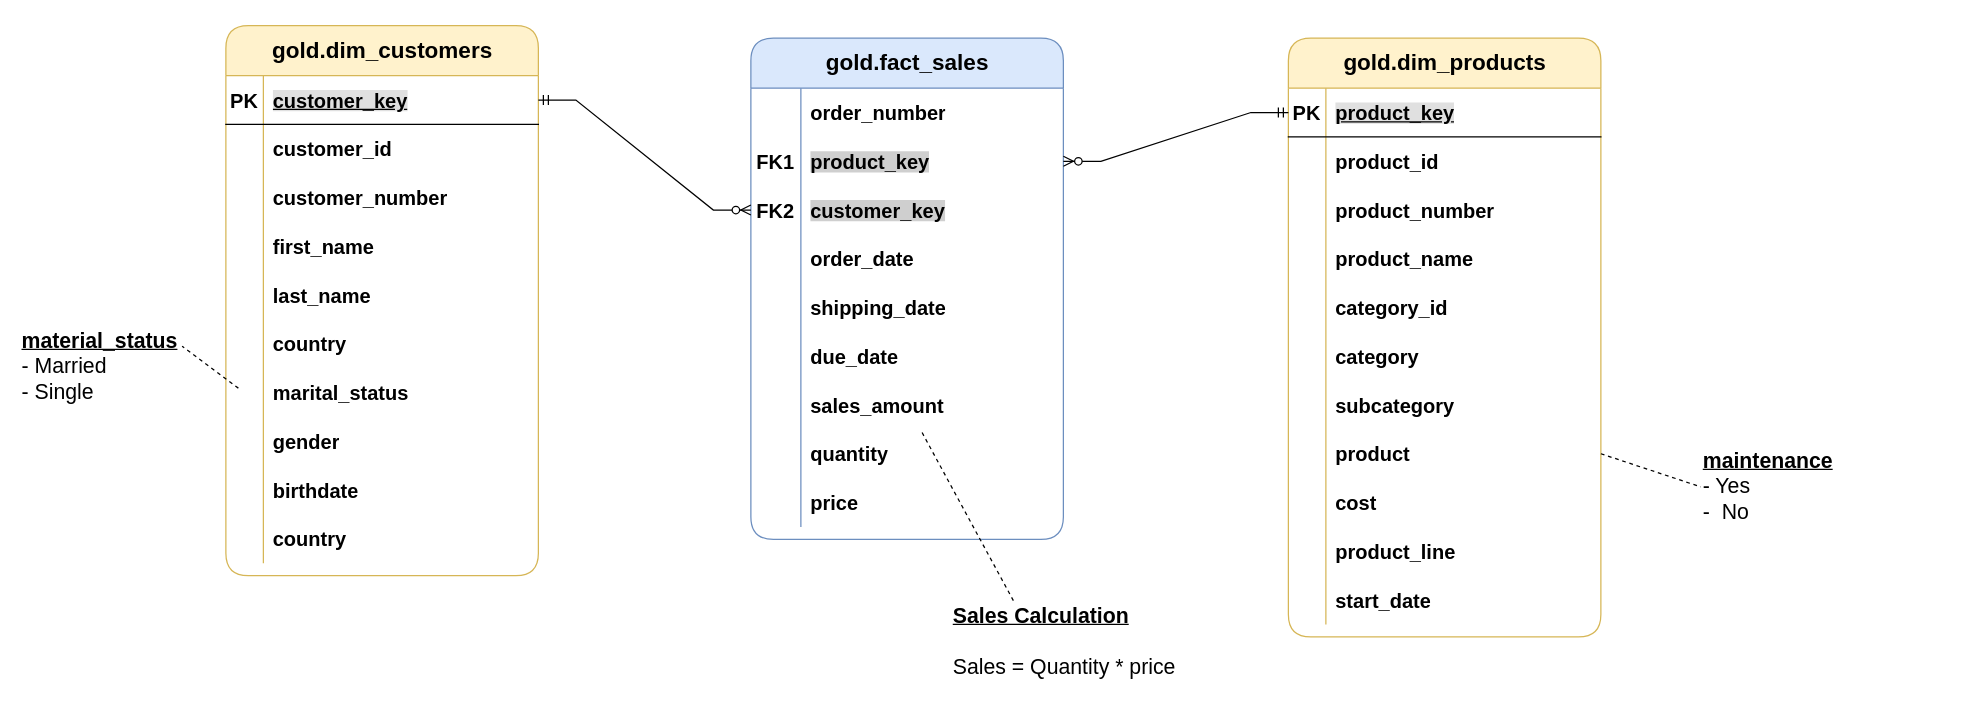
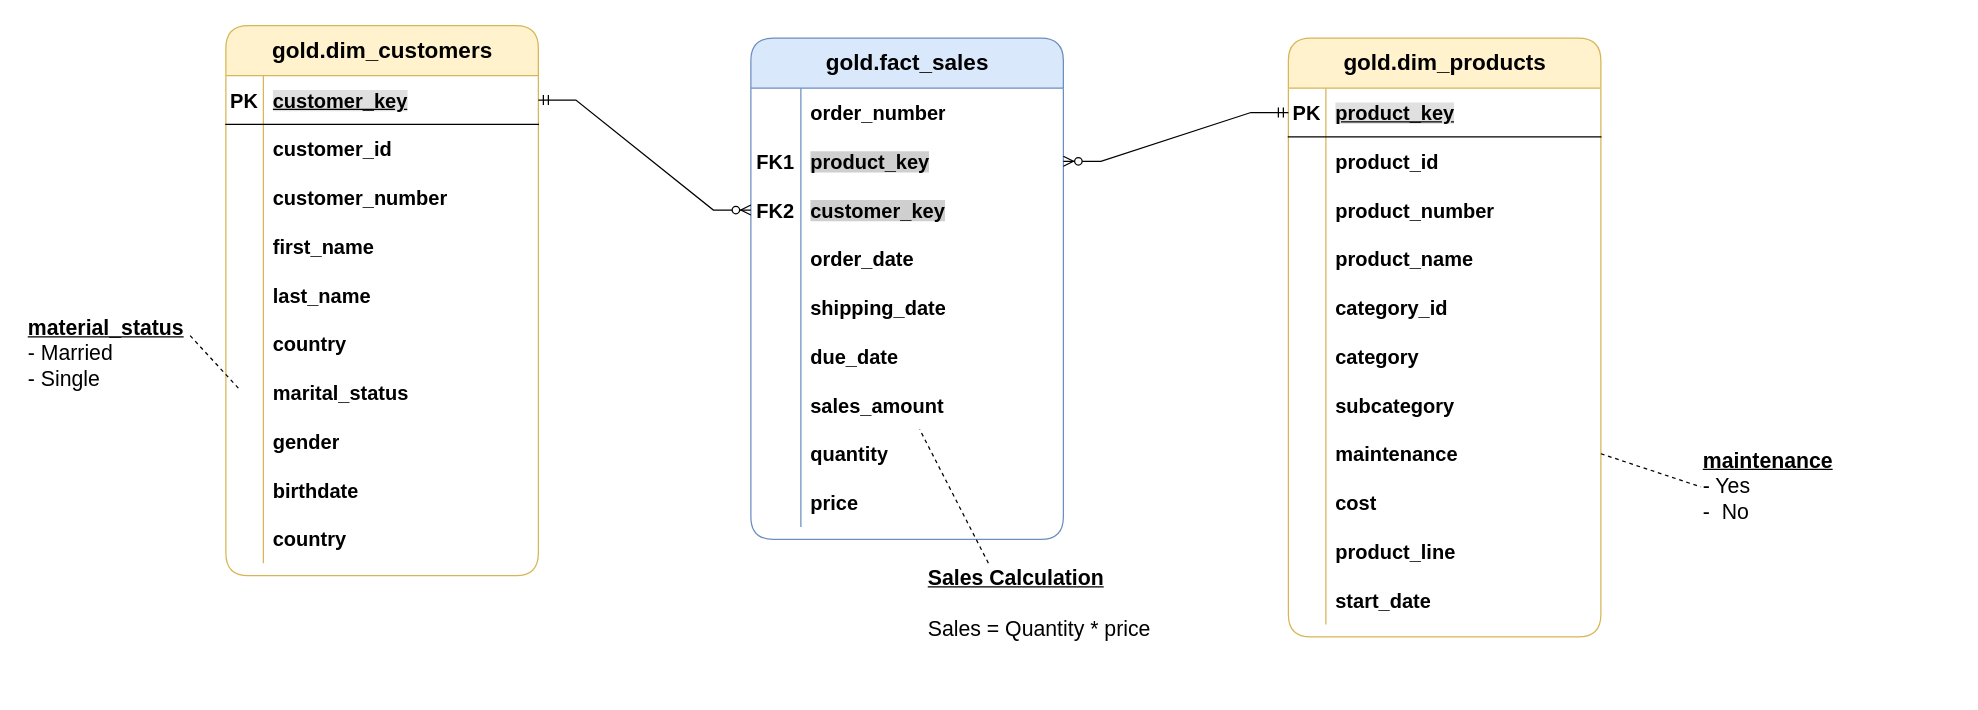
node "material_status - Married - Single": moved (101, 367) -> (107, 354)
node "product": label "product" -> "maintenance"
node "Sales Calculation Sales = Quantity * price": moved (1076, 642) -> (1051, 604)
